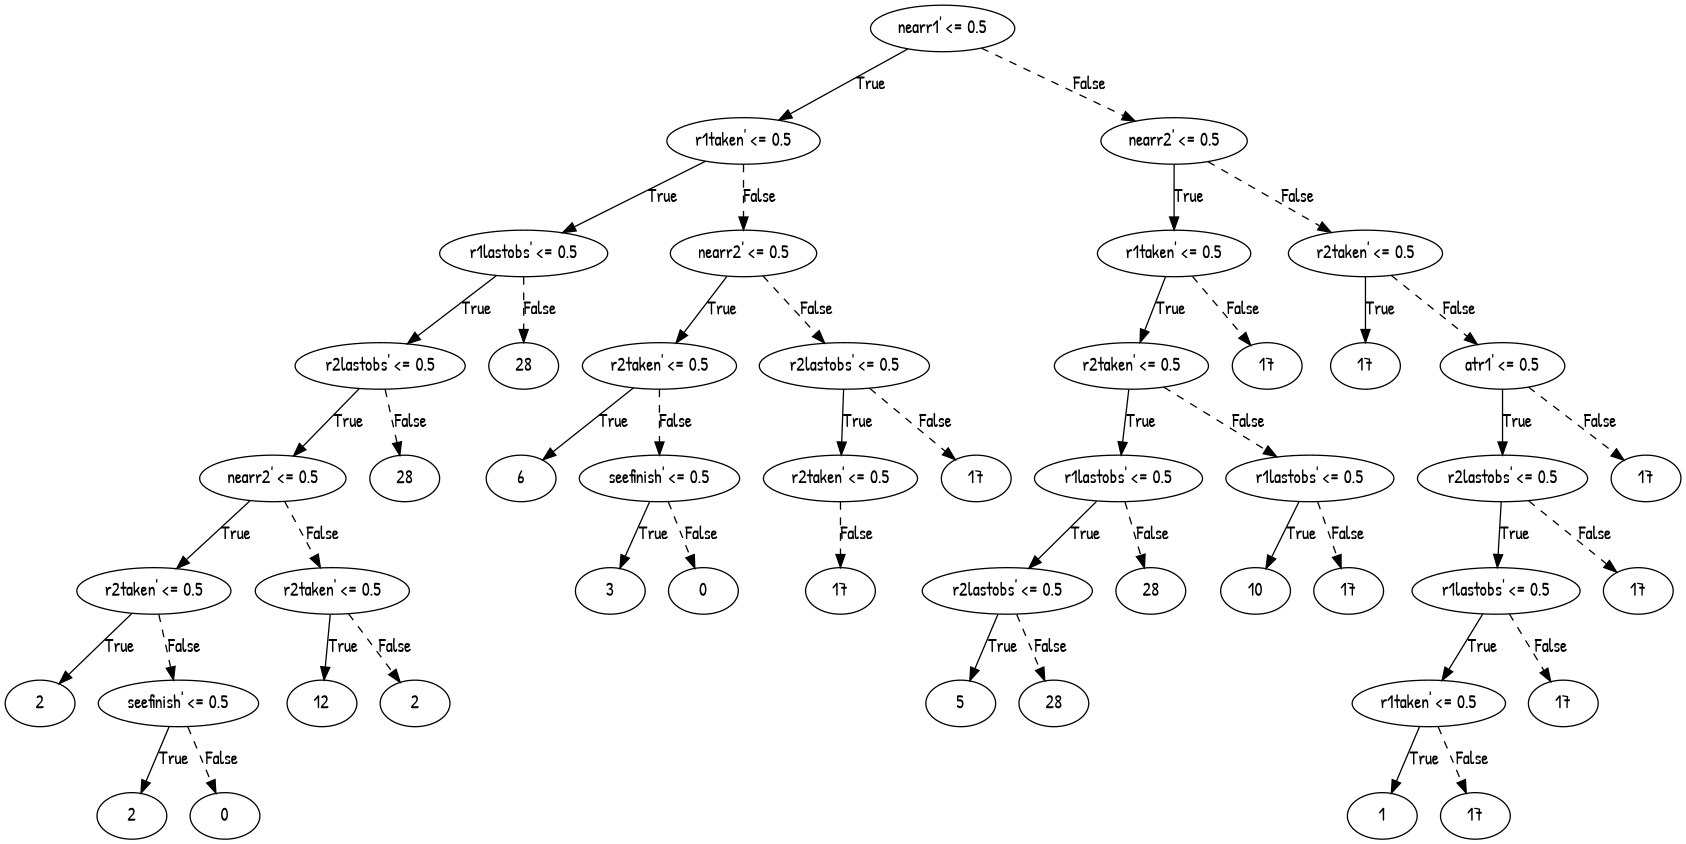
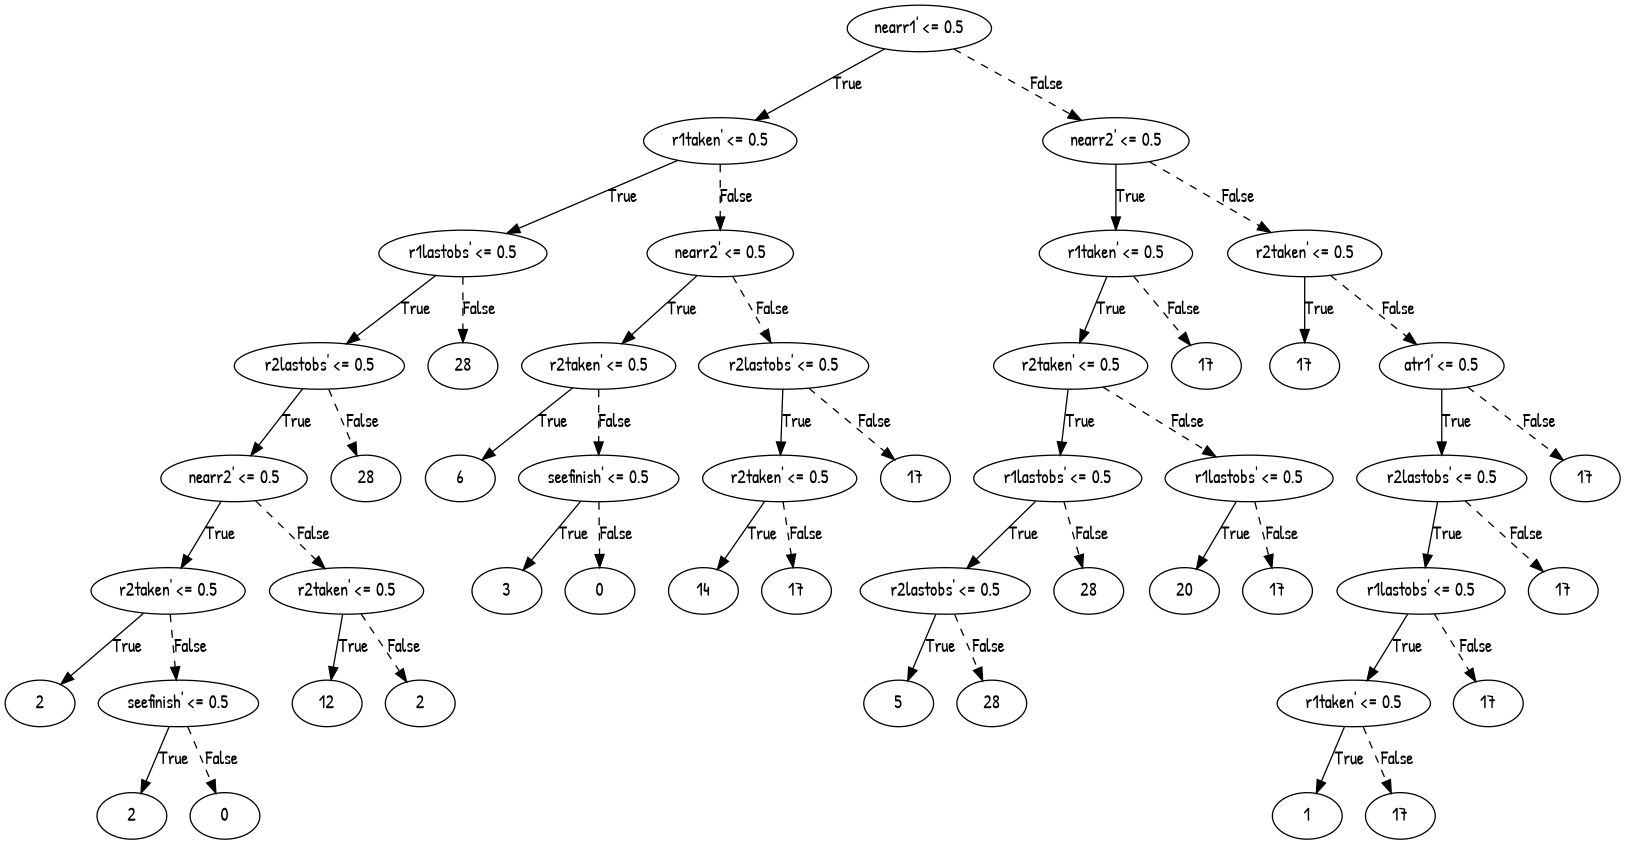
node "14": added
node "10": label "10" -> "20"
